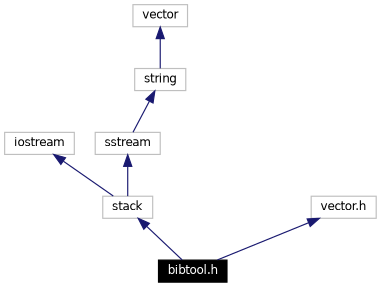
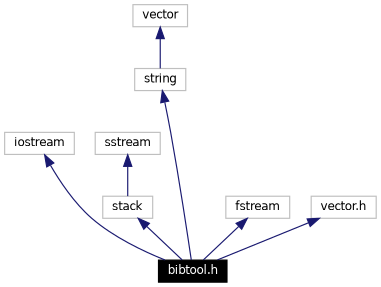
edge "sstream" -> "string": now "bibtool.h" -> "string"
edge "stack" -> "iostream": now "bibtool.h" -> "iostream"
node "fstream": added
